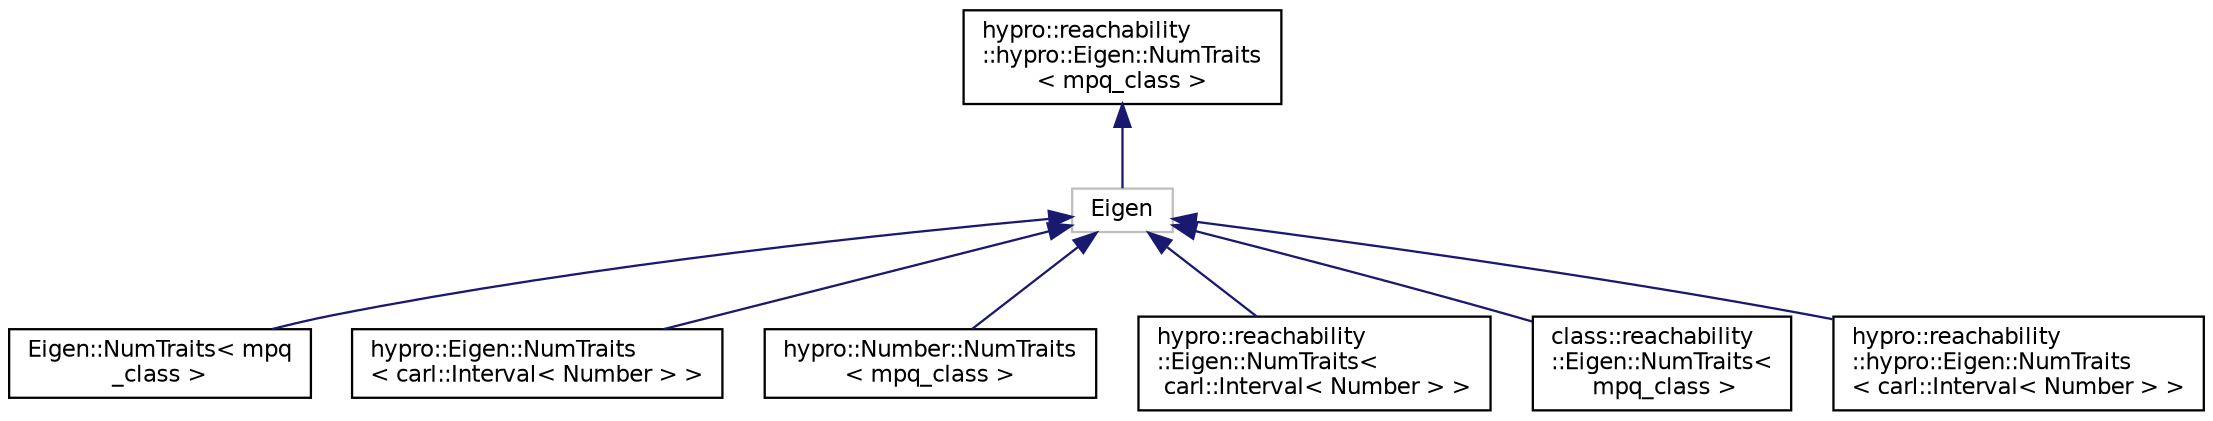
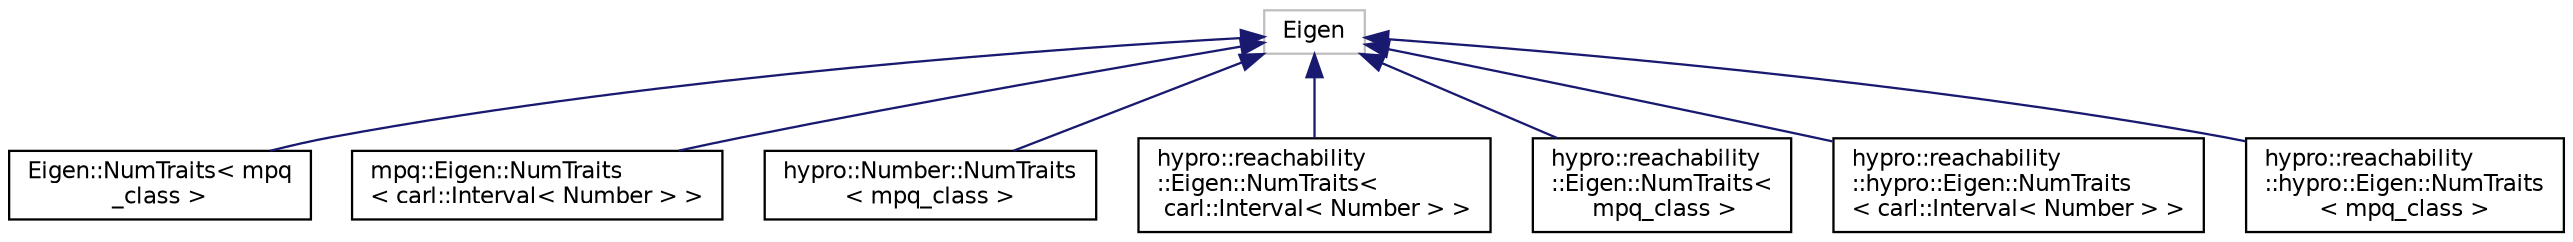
edge "Eigen" -> "hypro::reachability ::hypro::Eigen::NumTraits < mpq_class >": reversed
node "hypro::Eigen::NumTraits < carl::Interval< Number > >": label "hypro::Eigen::NumTraits < carl::Interval< Number > >" -> "mpq::Eigen::NumTraits < carl::Interval< Number > >"
node "class::reachability ::Eigen::NumTraits< mpq_class >": label "class::reachability ::Eigen::NumTraits< mpq_class >" -> "hypro::reachability ::Eigen::NumTraits< mpq_class >"
